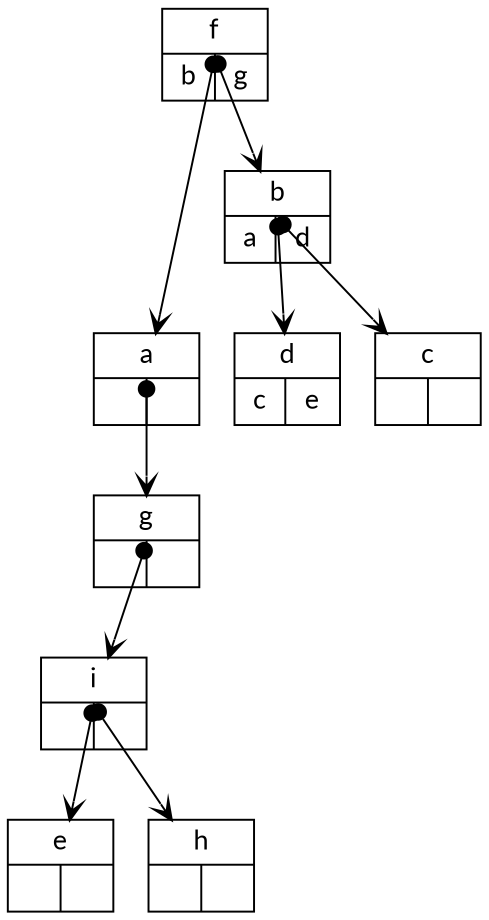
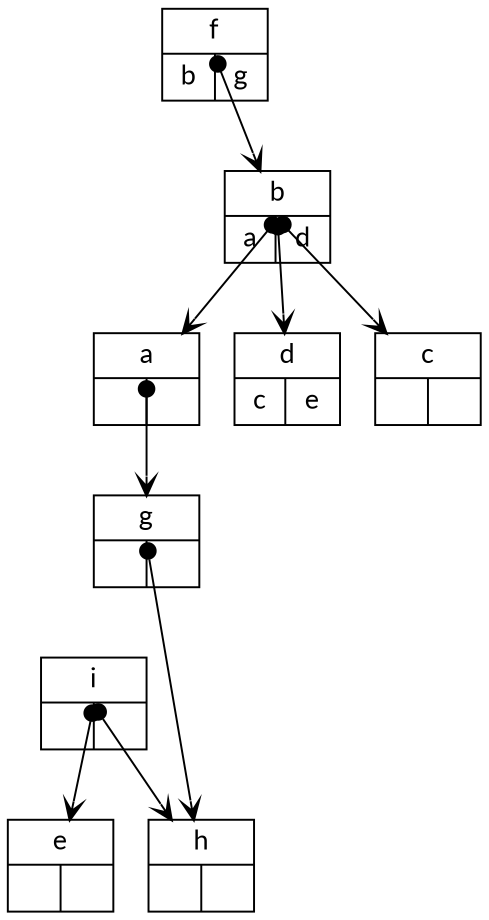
edge "f" -- "a": now "b" -- "a"
edge "g" -- "i": now "g" -- "h"
